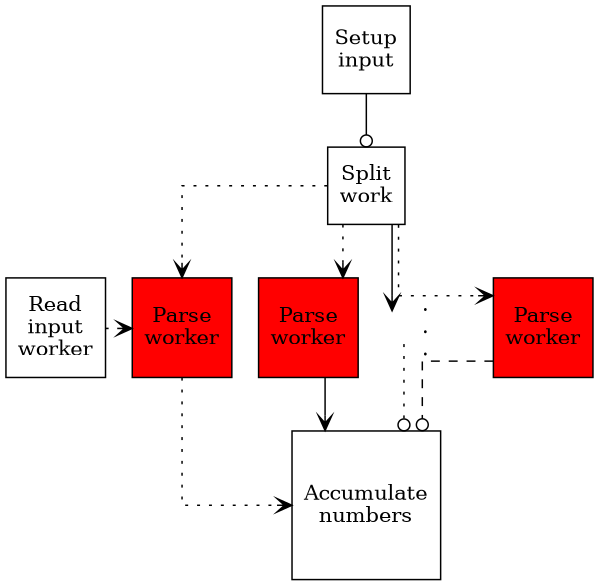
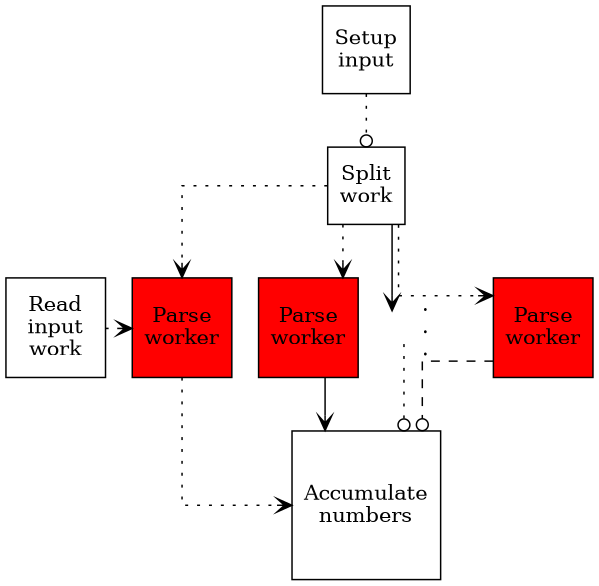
edge "Setup" -> "Split": style solid -> dotted
node "Read": text "worker" -> "work"
